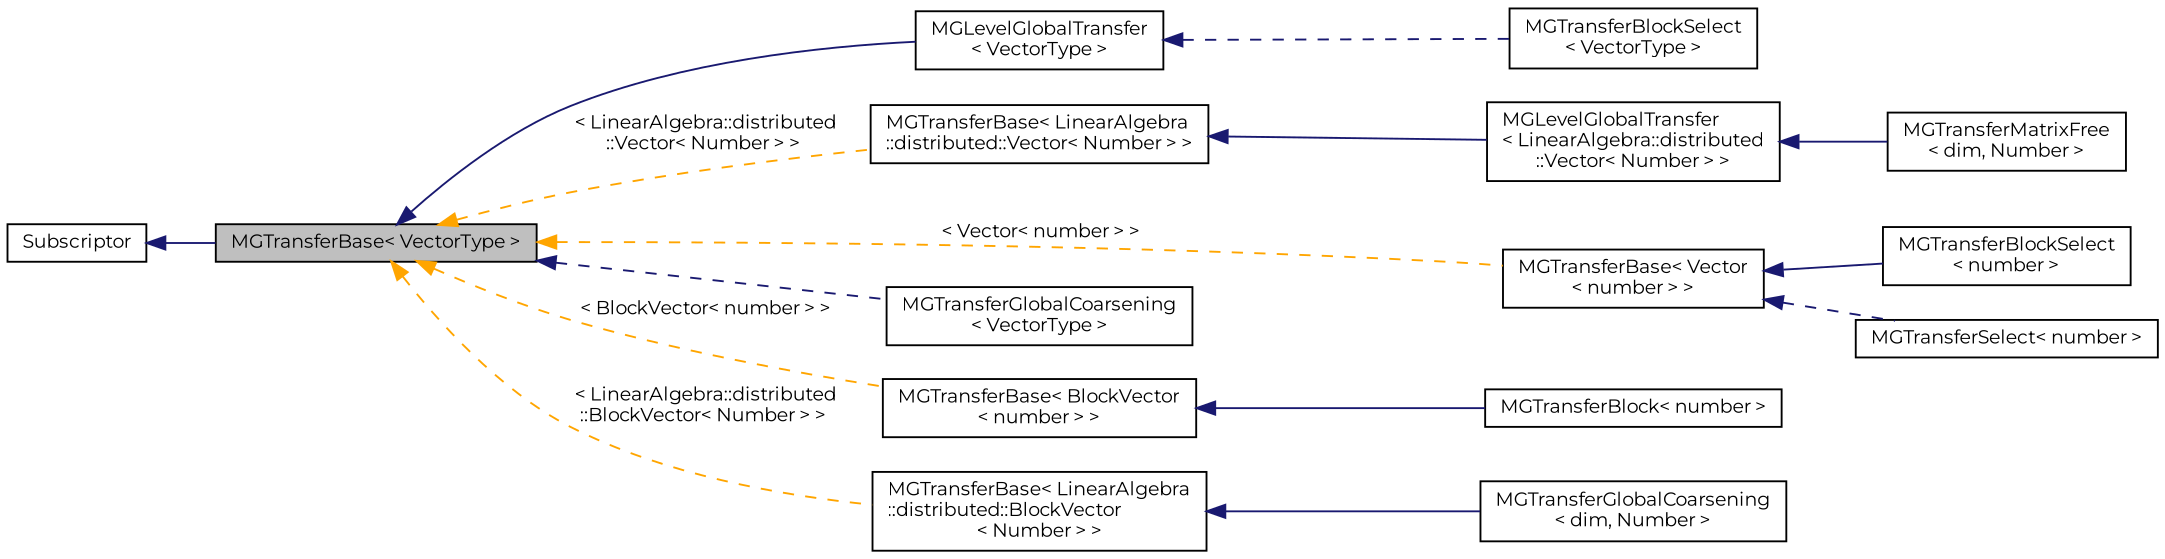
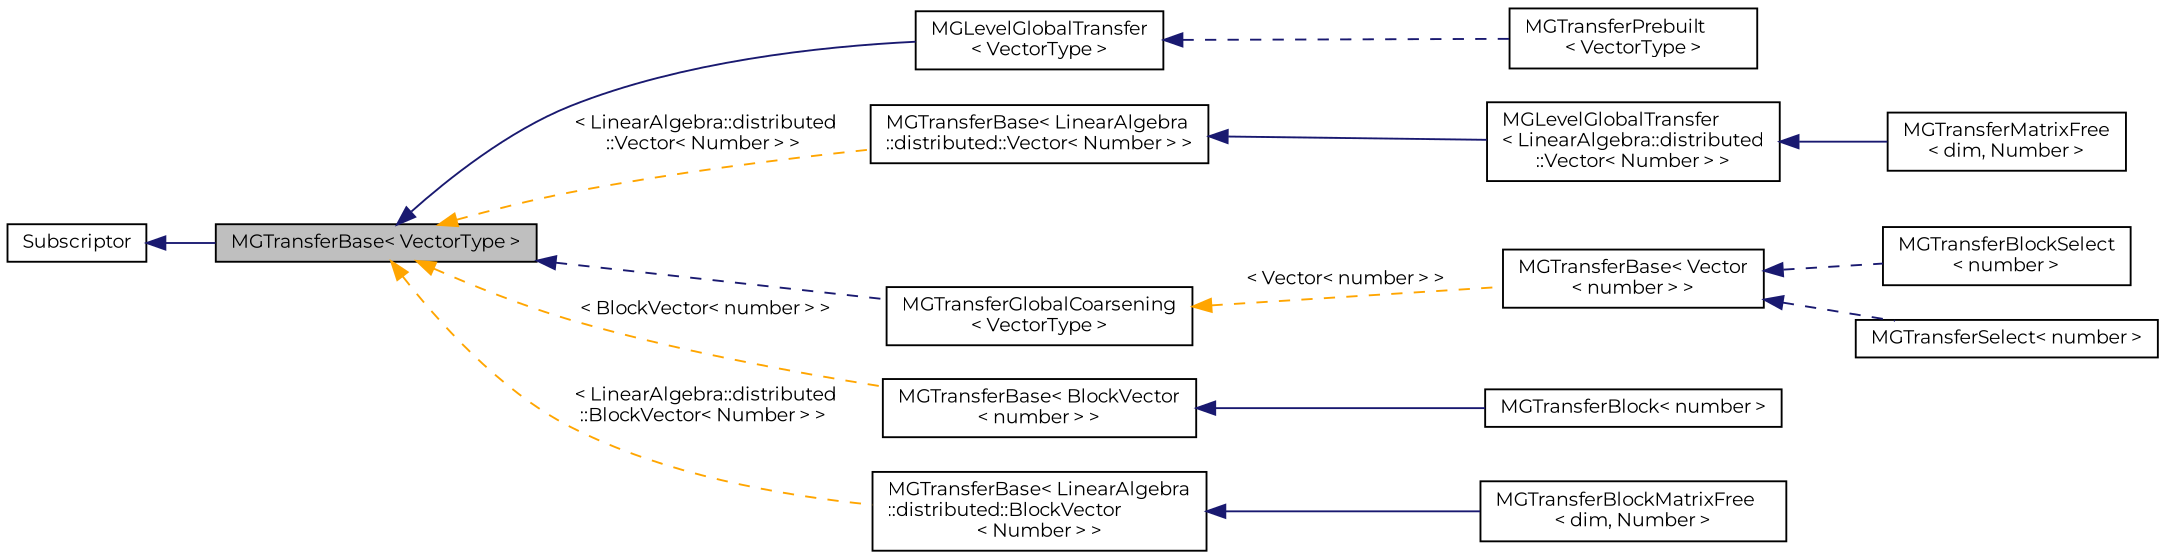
node "MGTransferBlockSelect < VectorType >": label "MGTransferBlockSelect < VectorType >" -> "MGTransferPrebuilt < VectorType >"
edge "MGTransferBase< Vector < number > >" -> "MGTransferBase< VectorType >": now "MGTransferBase< Vector < number > >" -> "MGTransferGlobalCoarsening < VectorType >"
edge "MGTransferBlockSelect < number >" -> "MGTransferBase< Vector < number > >": style solid -> dashed
node "MGTransferGlobalCoarsening < dim, Number >": label "MGTransferGlobalCoarsening < dim, Number >" -> "MGTransferBlockMatrixFree < dim, Number >"
